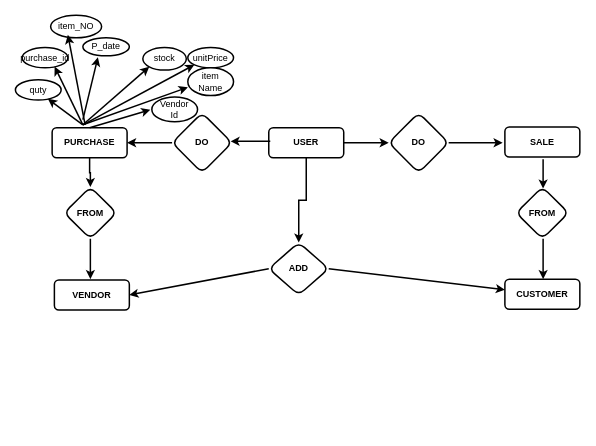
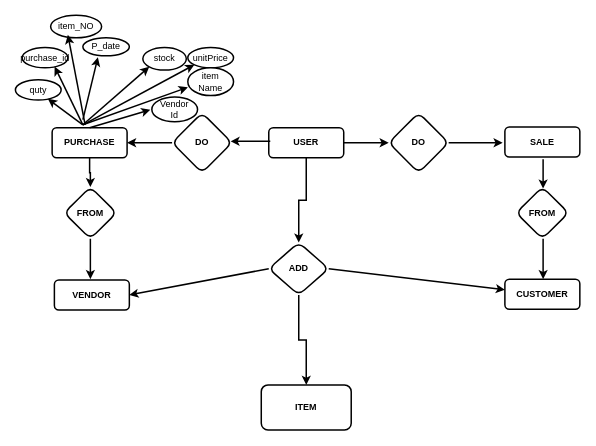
edge "ADD" -> "ITEM": added
node "ITEM": added
